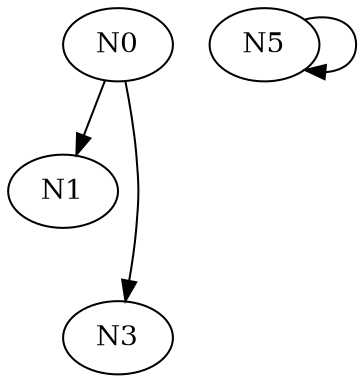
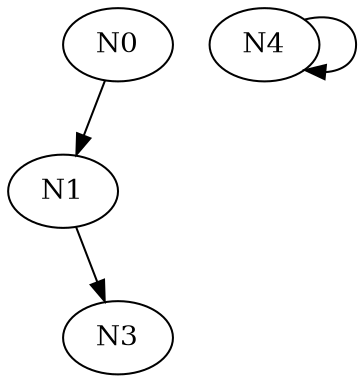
node "N5": label "N5" -> "N4"
edge "N0" -> "N3": now "N1" -> "N3"
